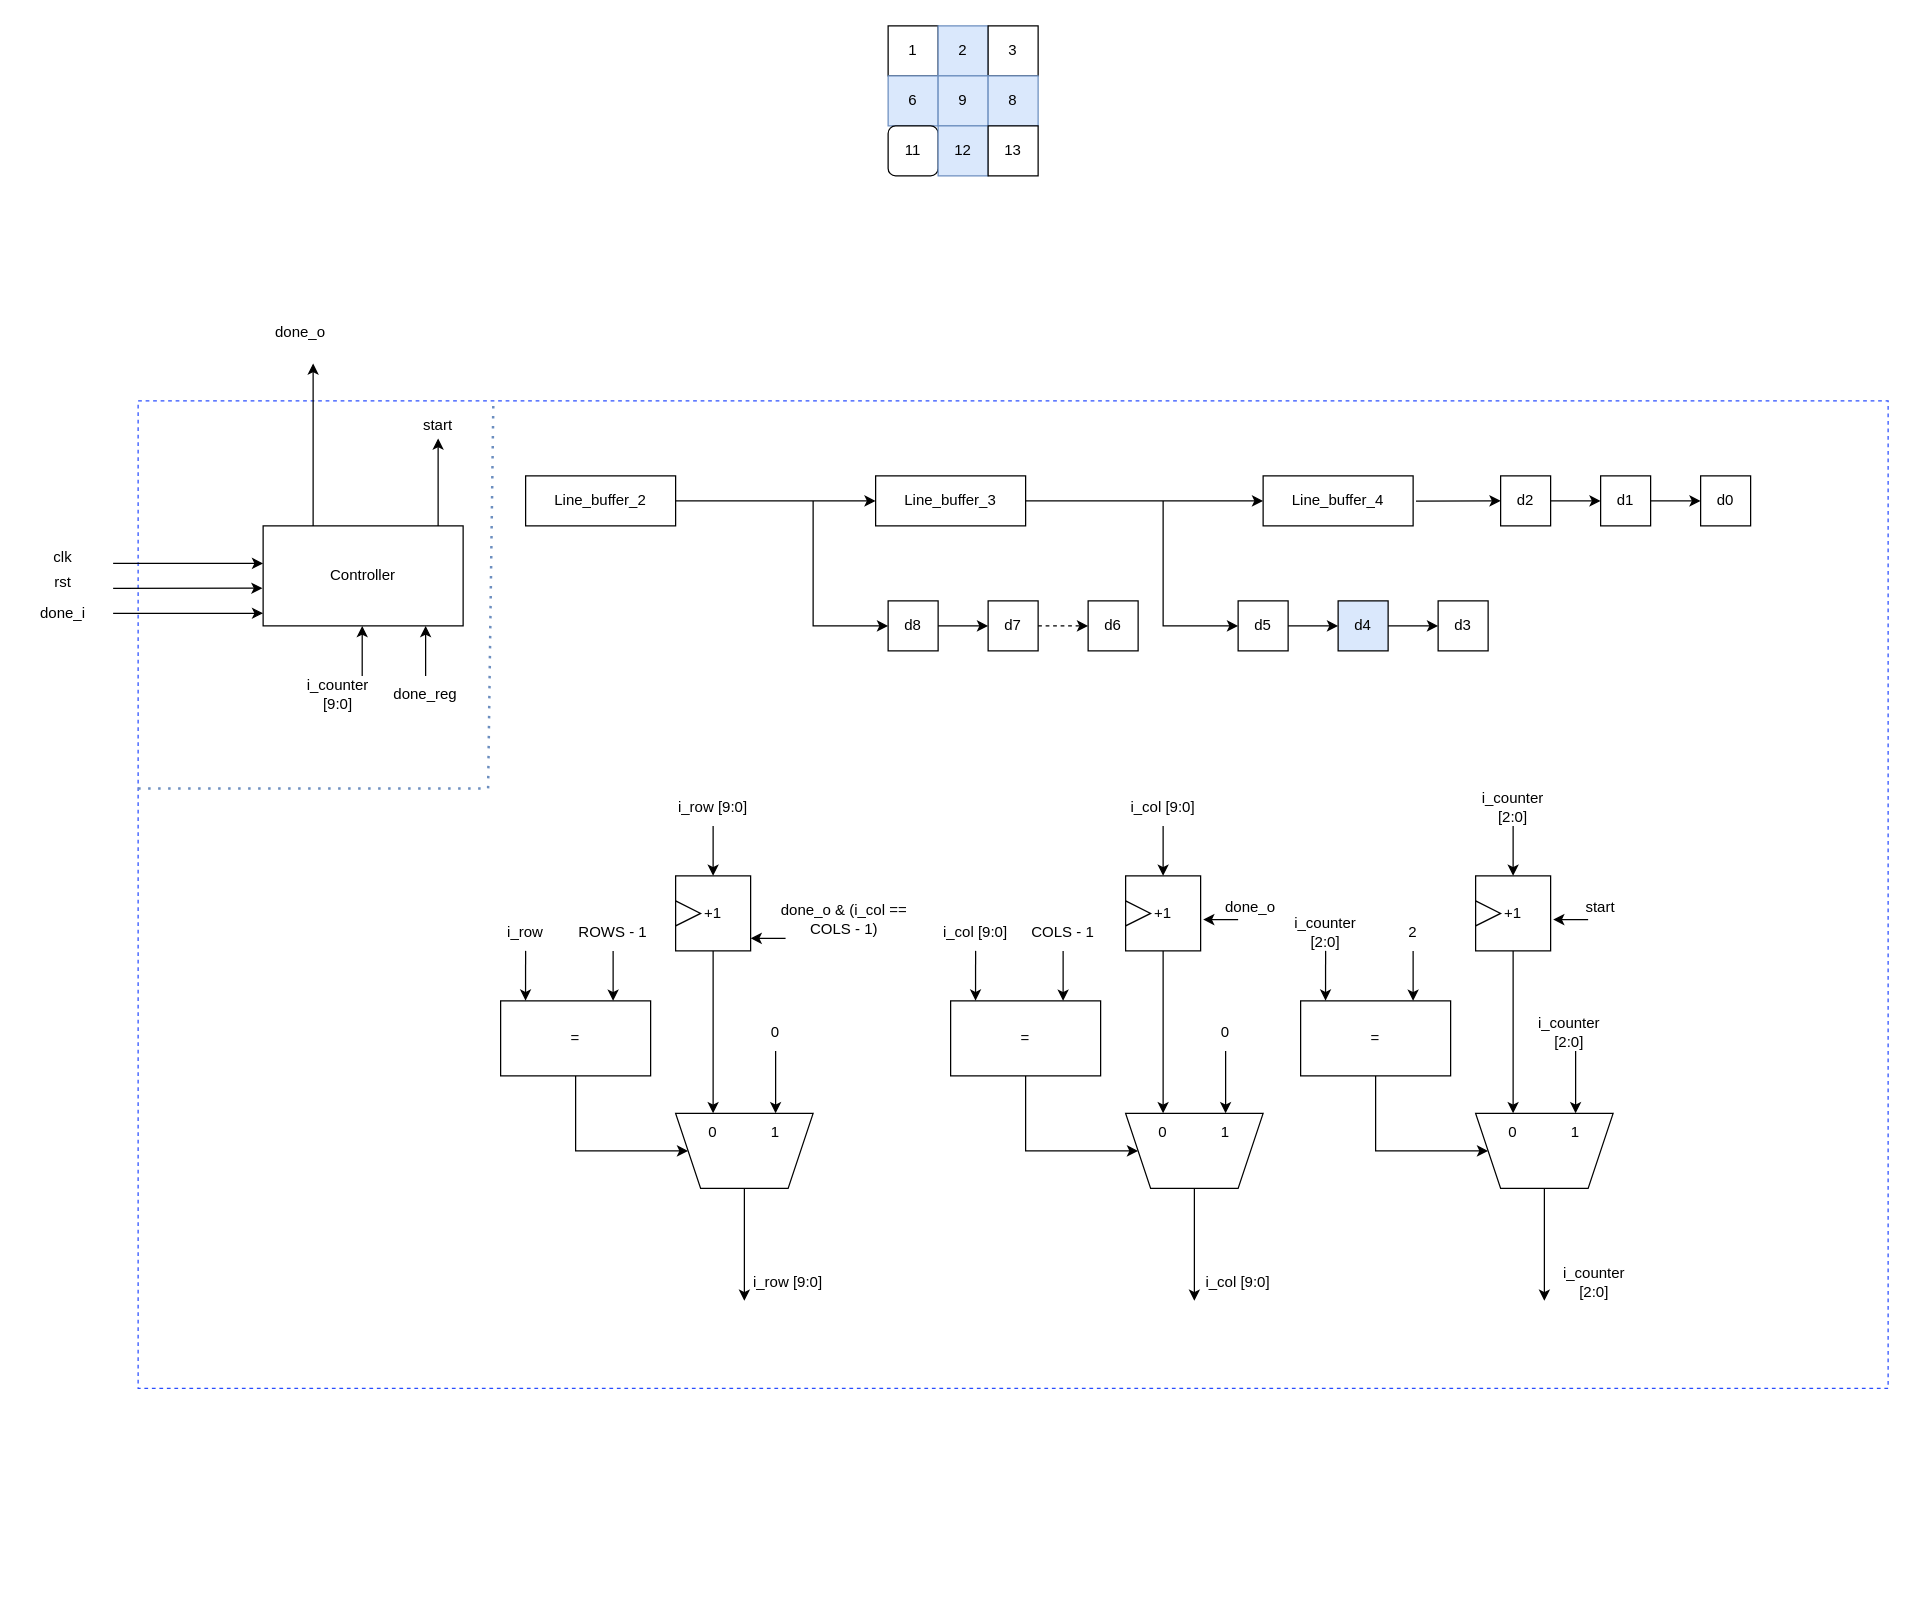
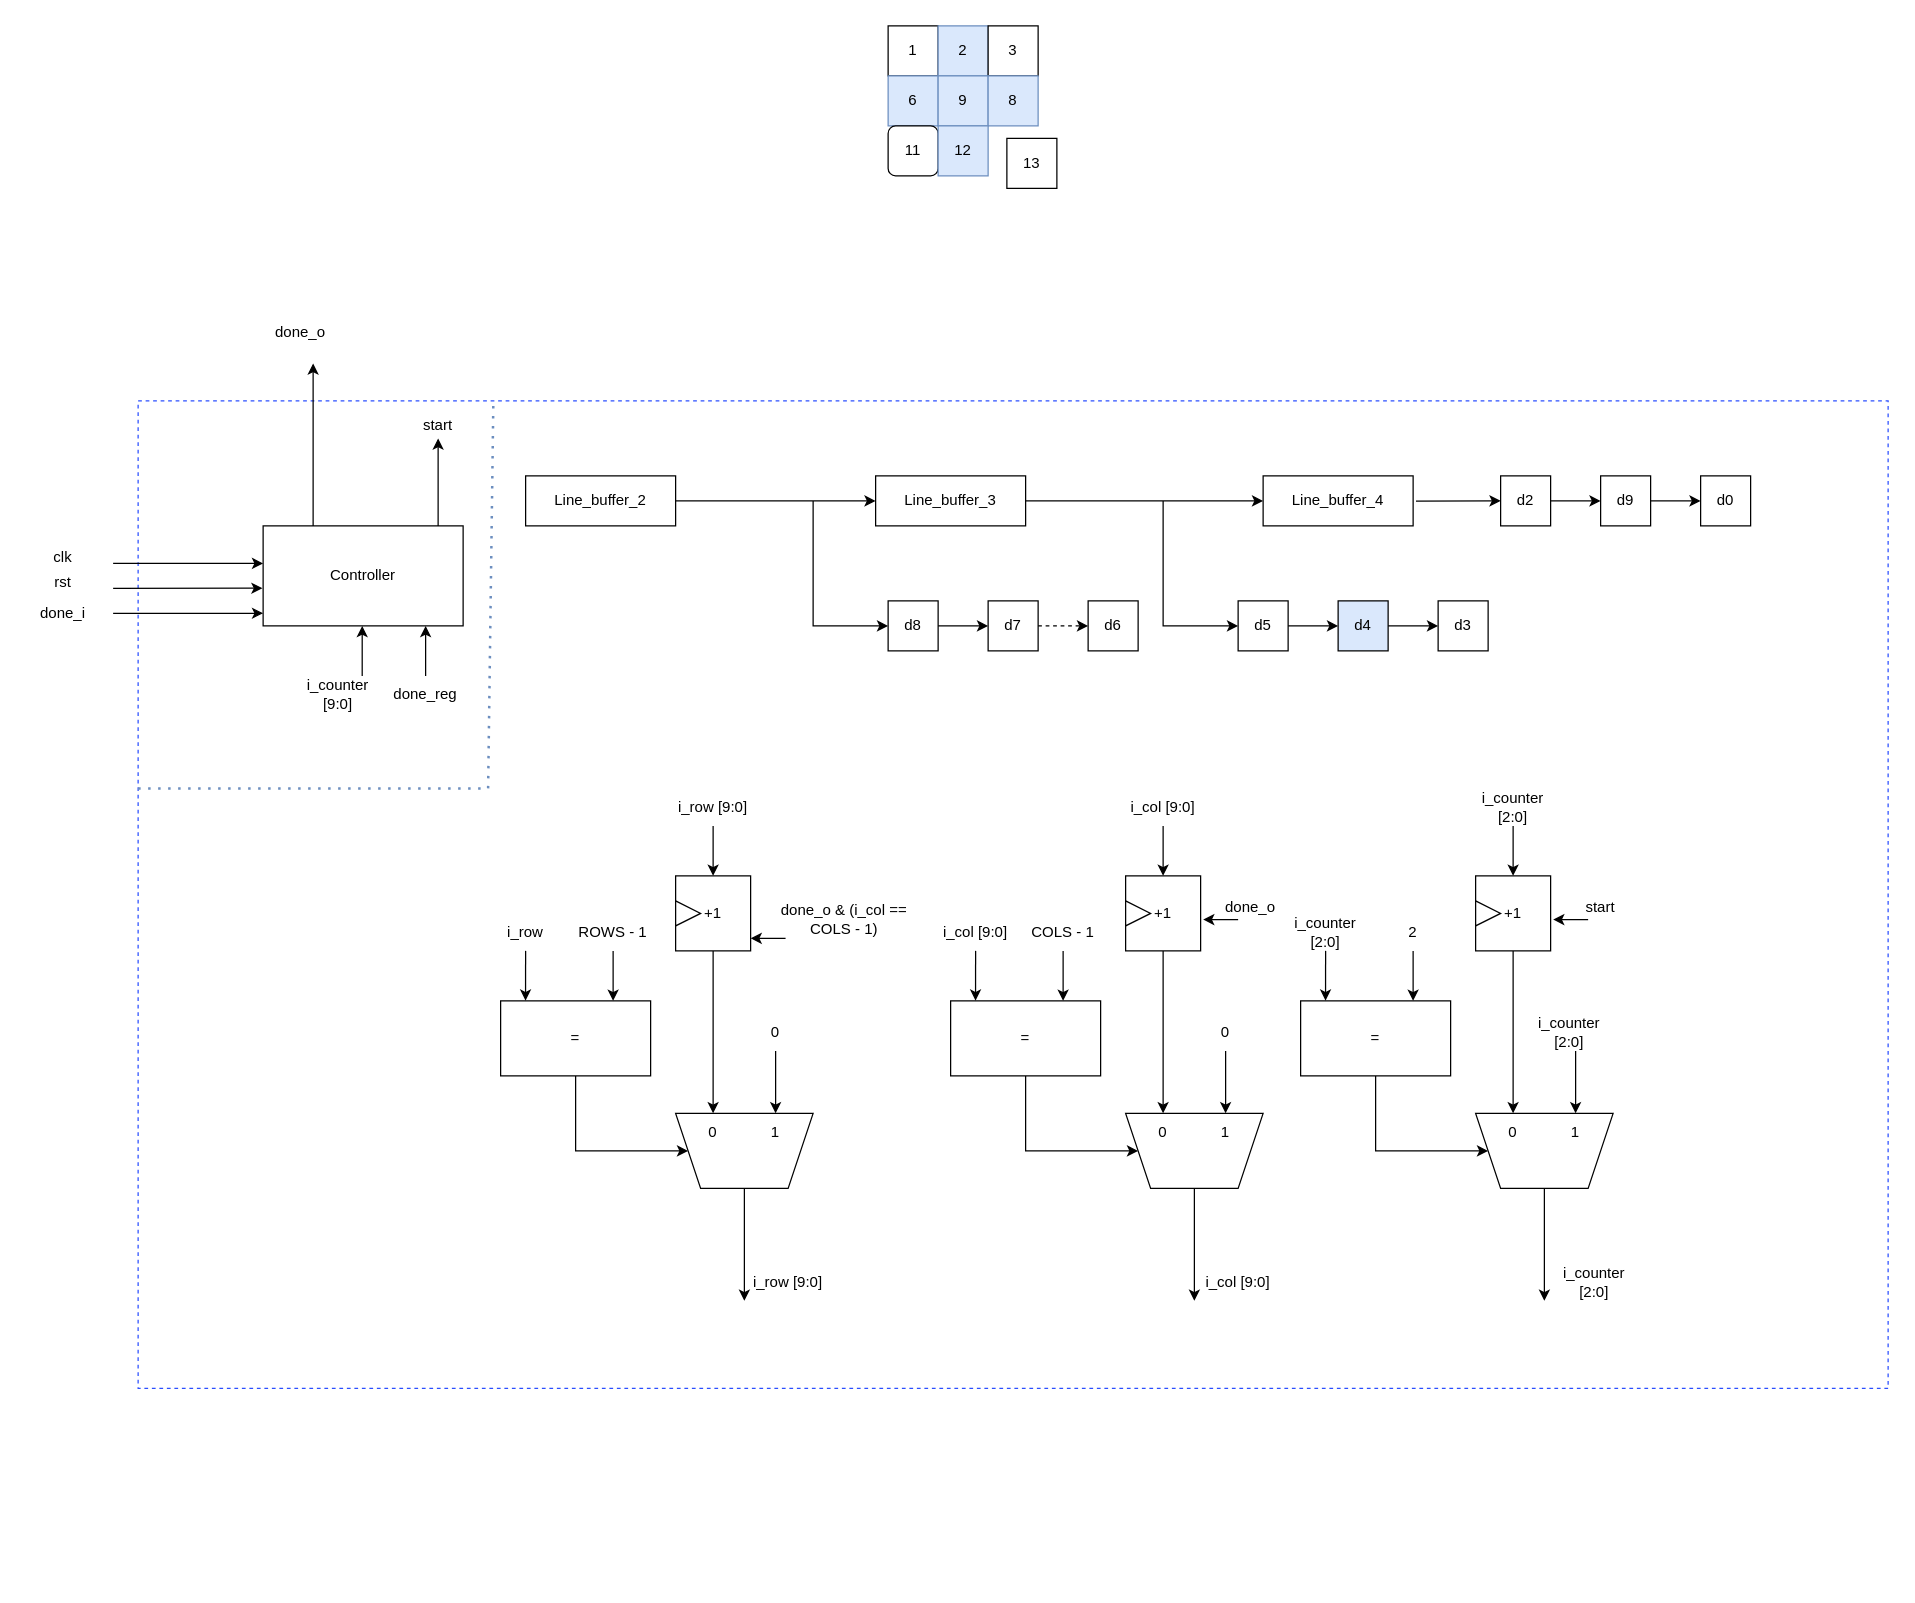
node "13": moved (1013, 151) -> (1032, 163)
node "d1": label "d1" -> "d9"
